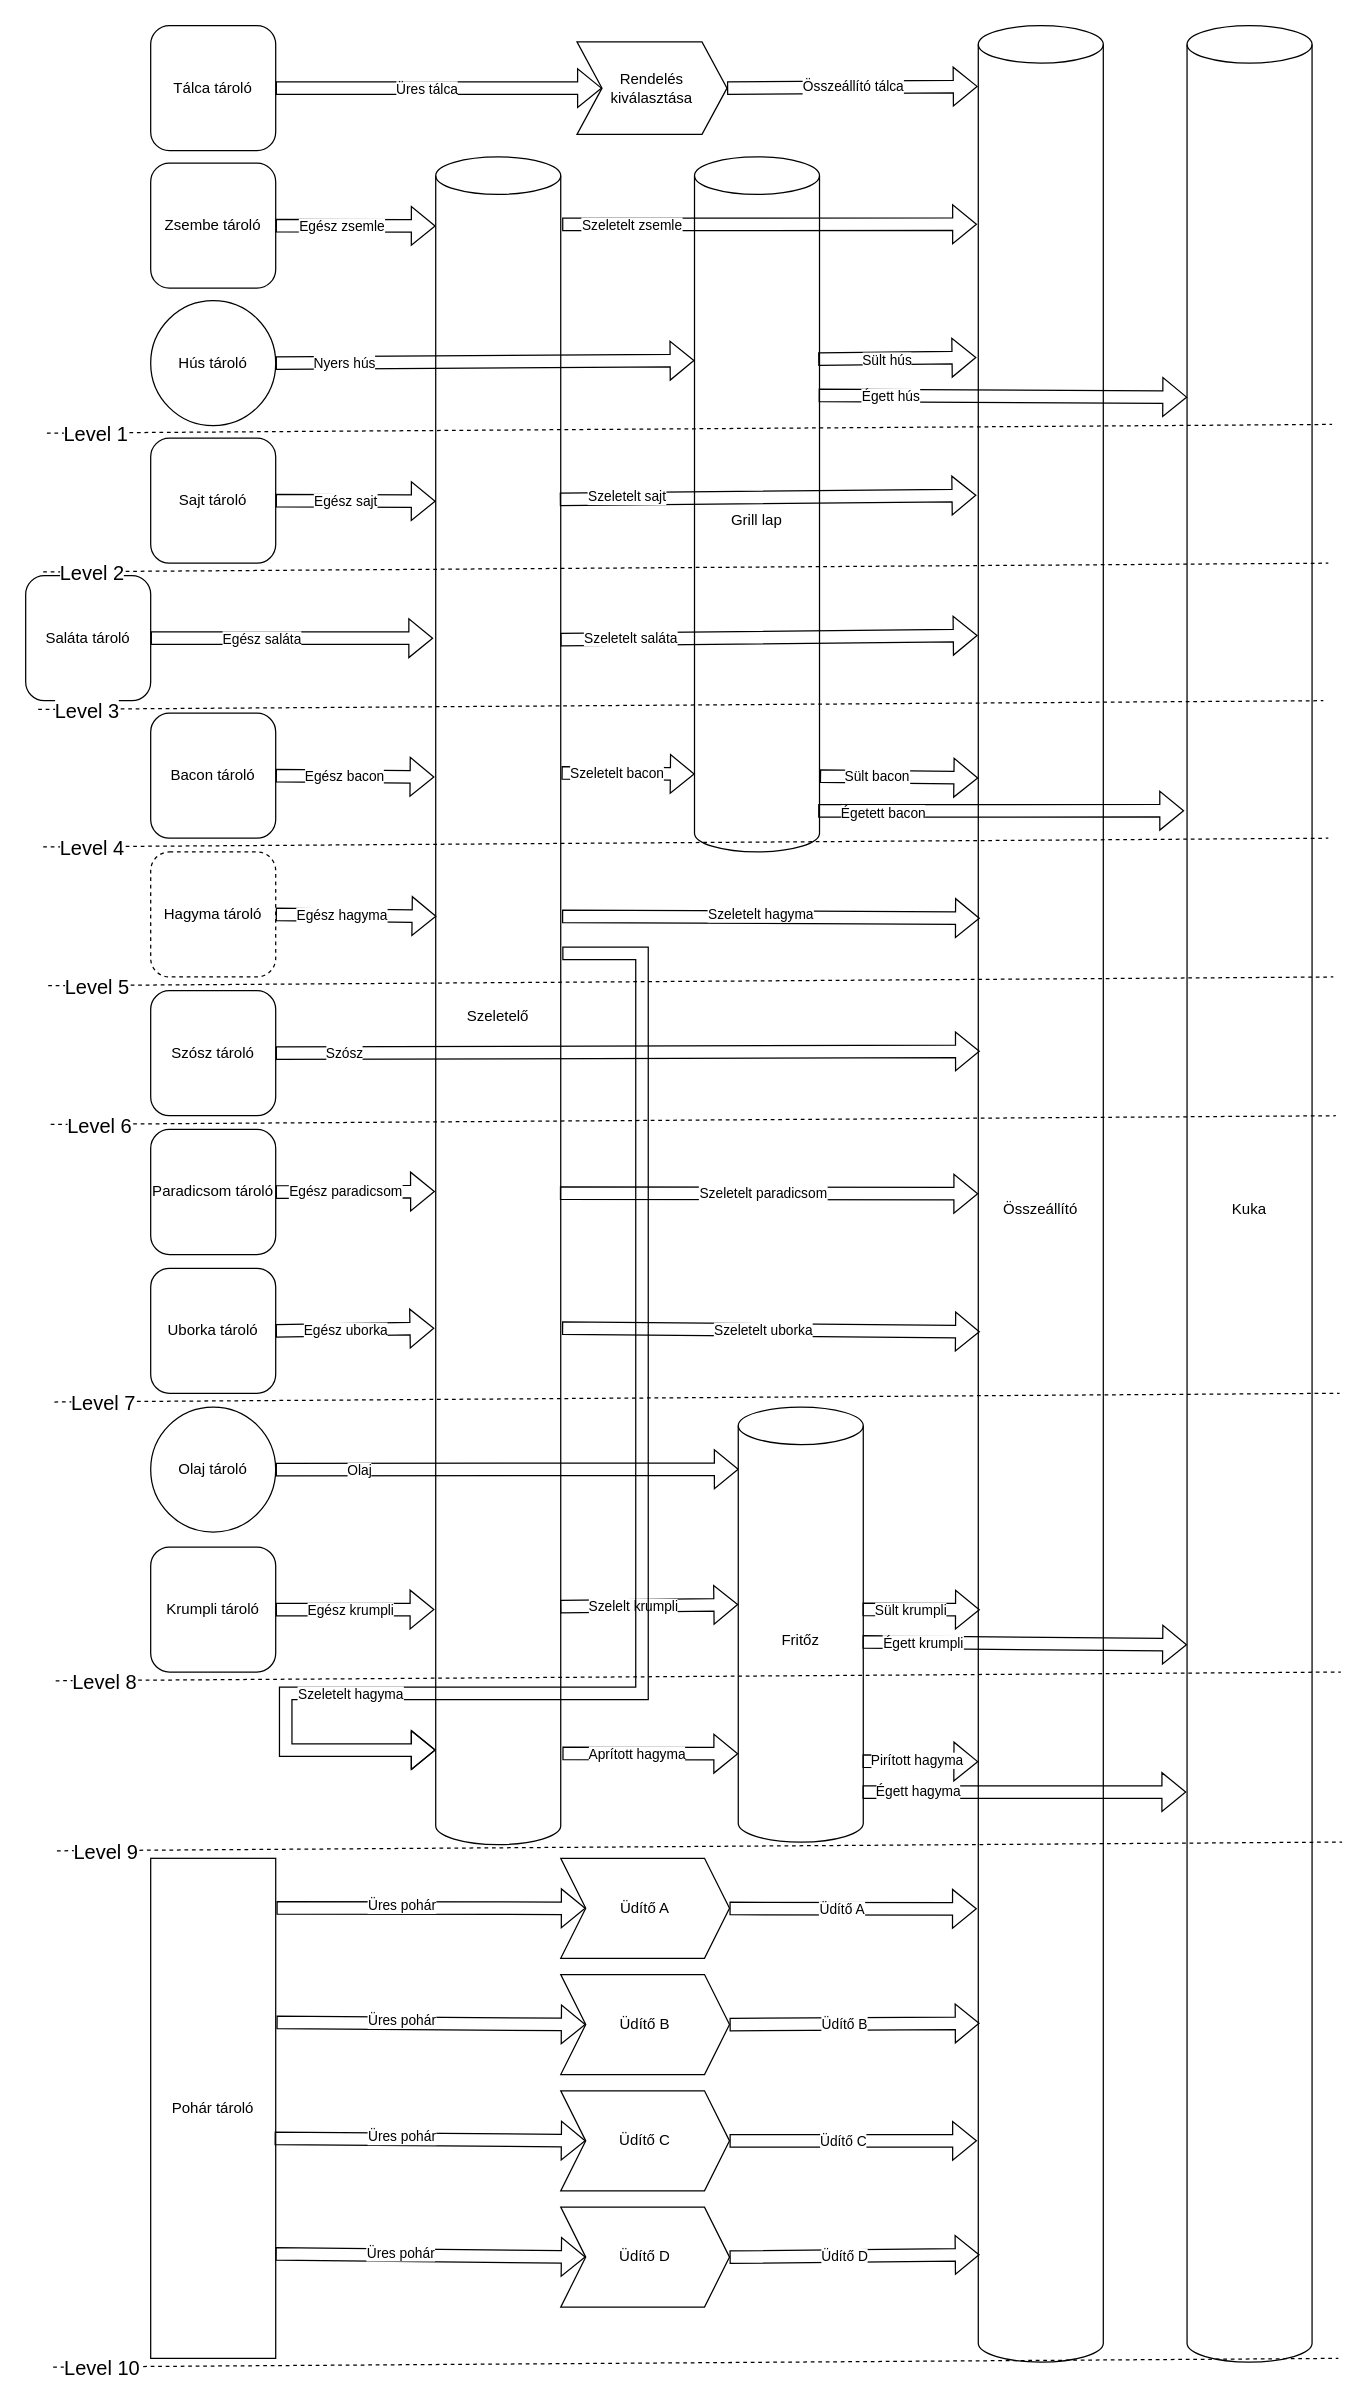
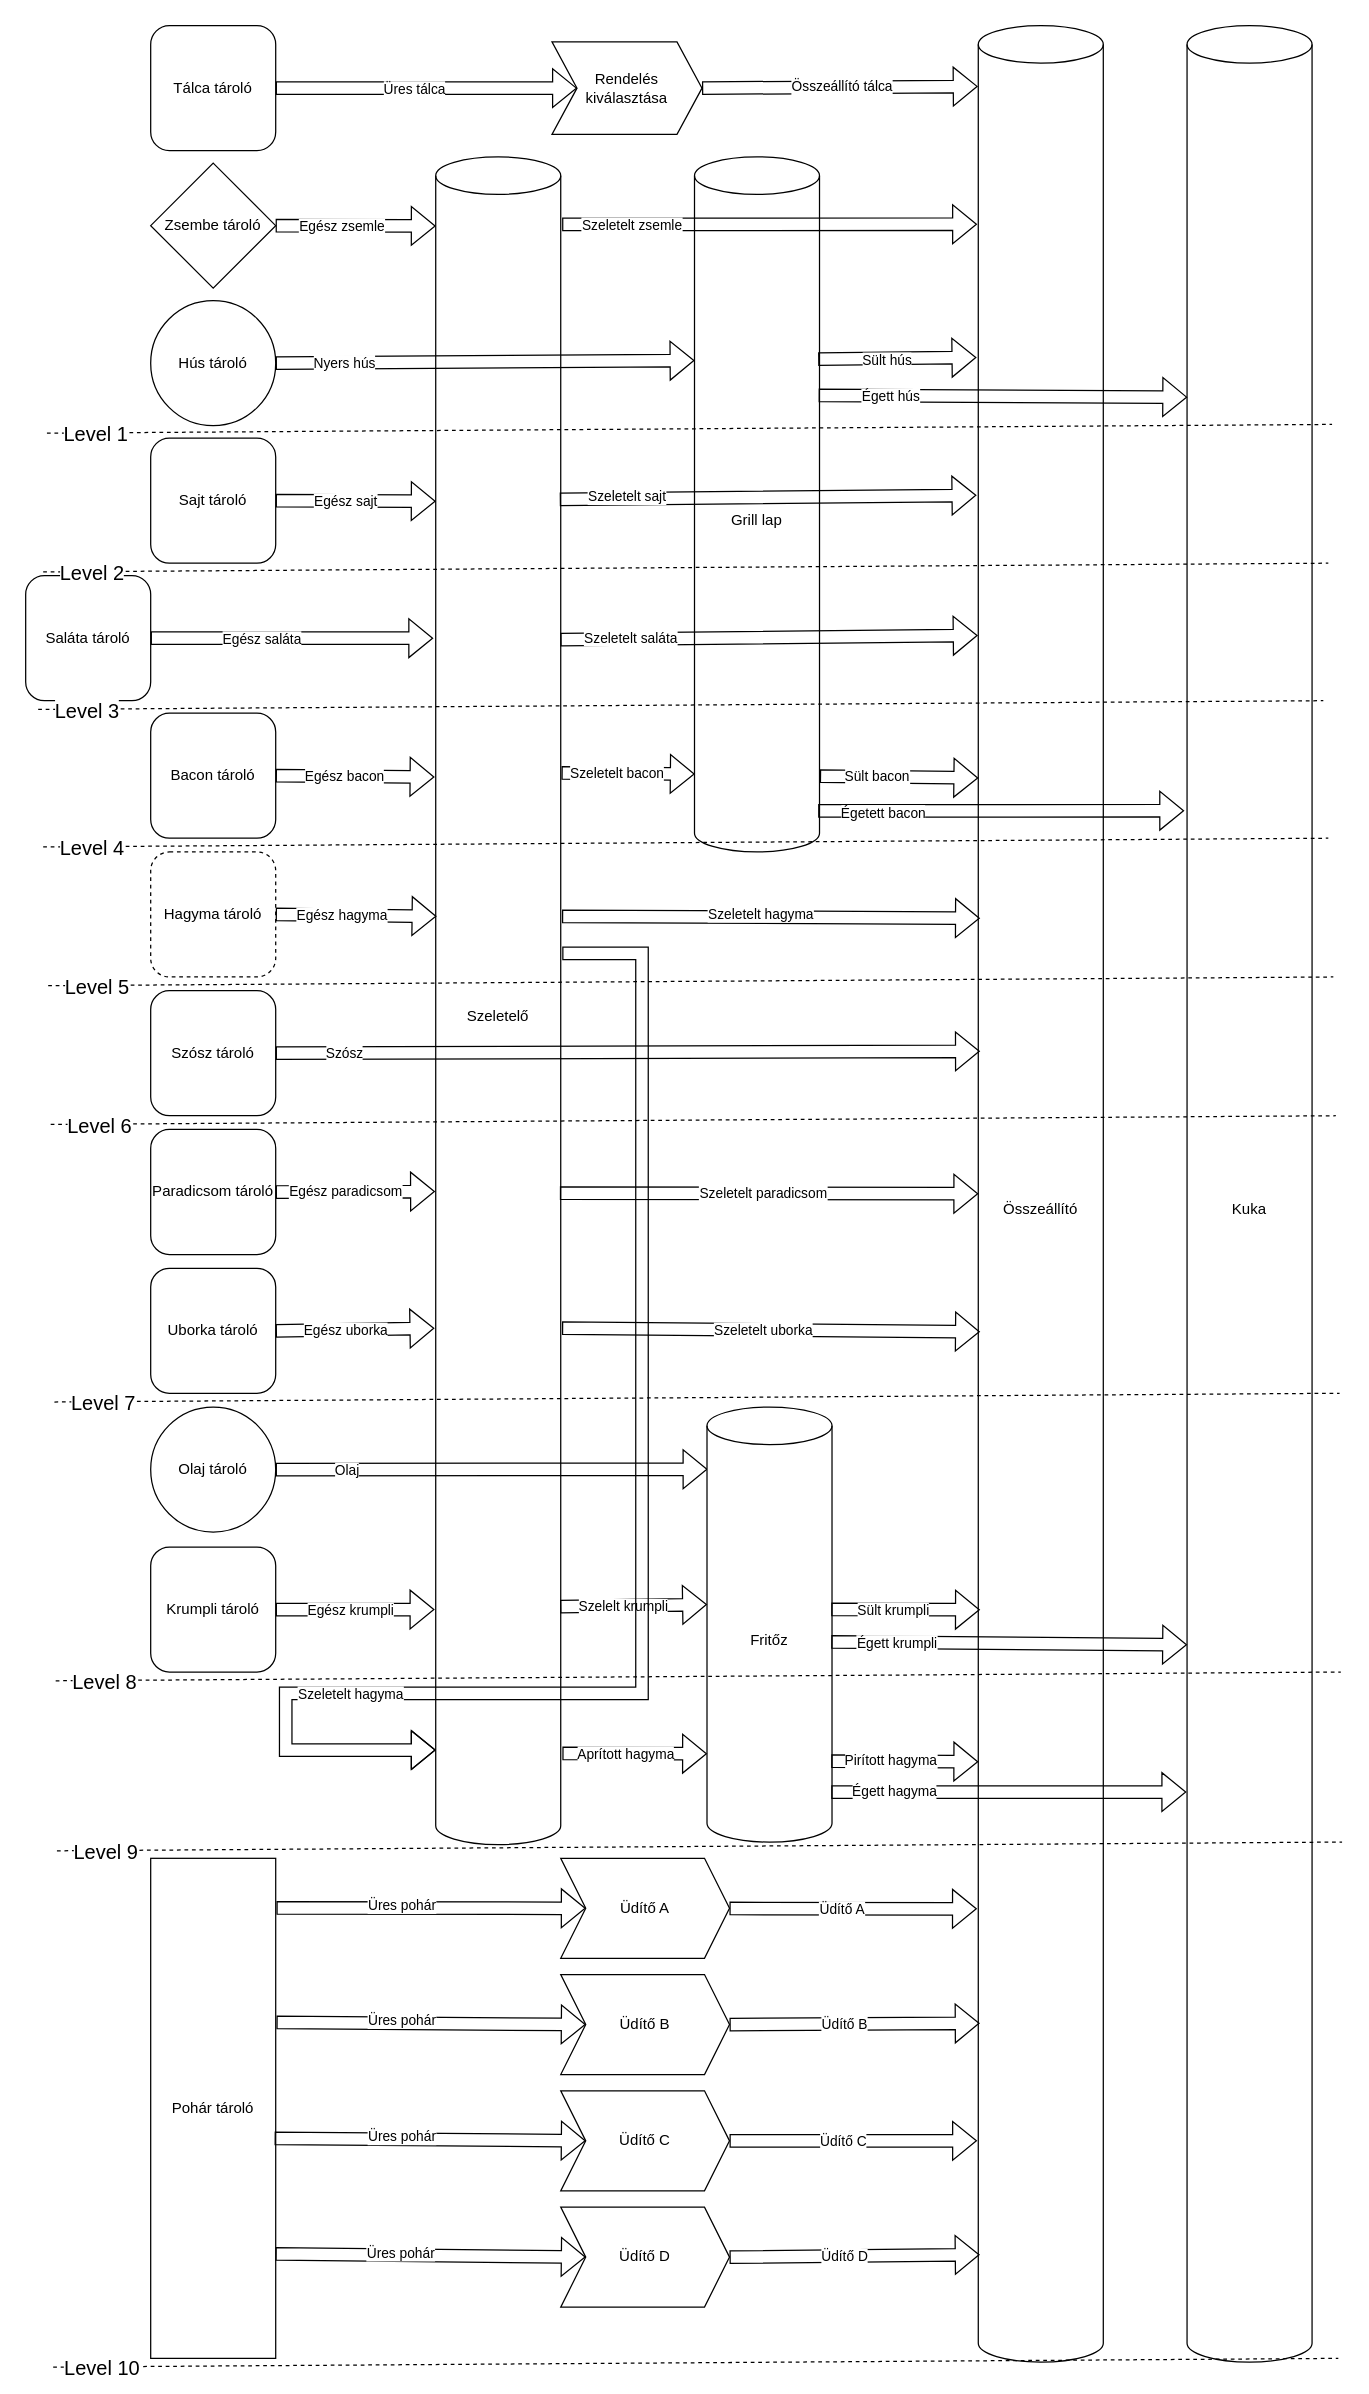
node "Rendelés kiválasztása": moved (652, 88) -> (627, 88)
node "Zsembe tároló": shape rounded rectangle -> diamond
node "Fritőz": moved (801, 1624) -> (769, 1624)
